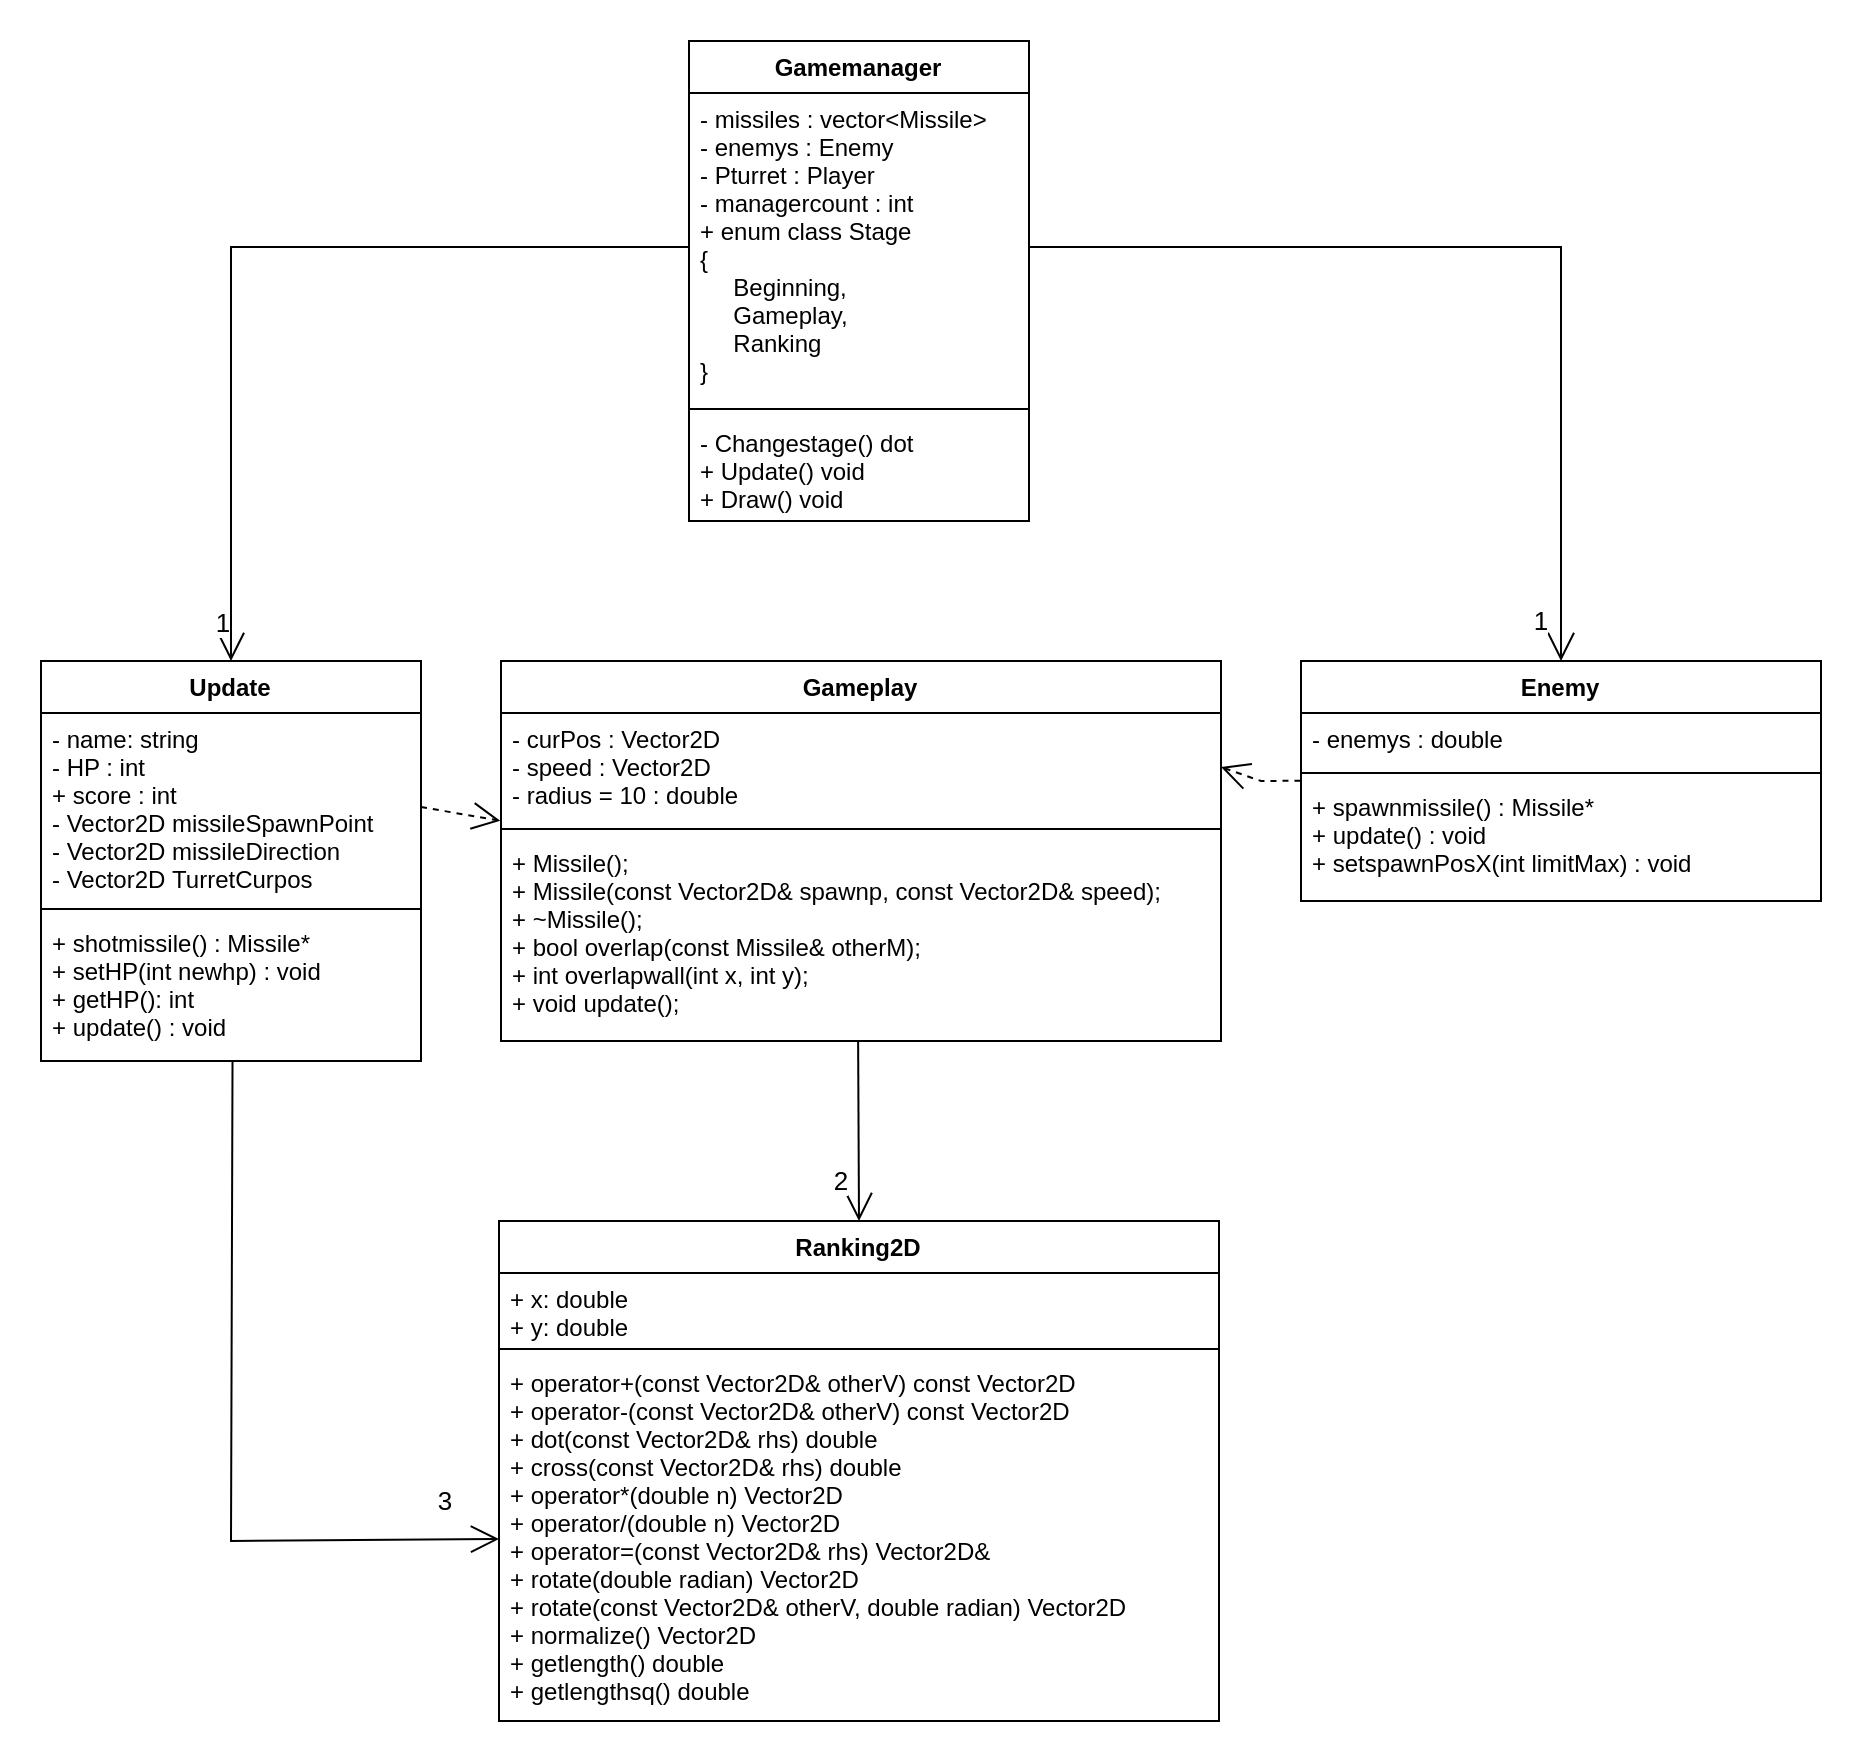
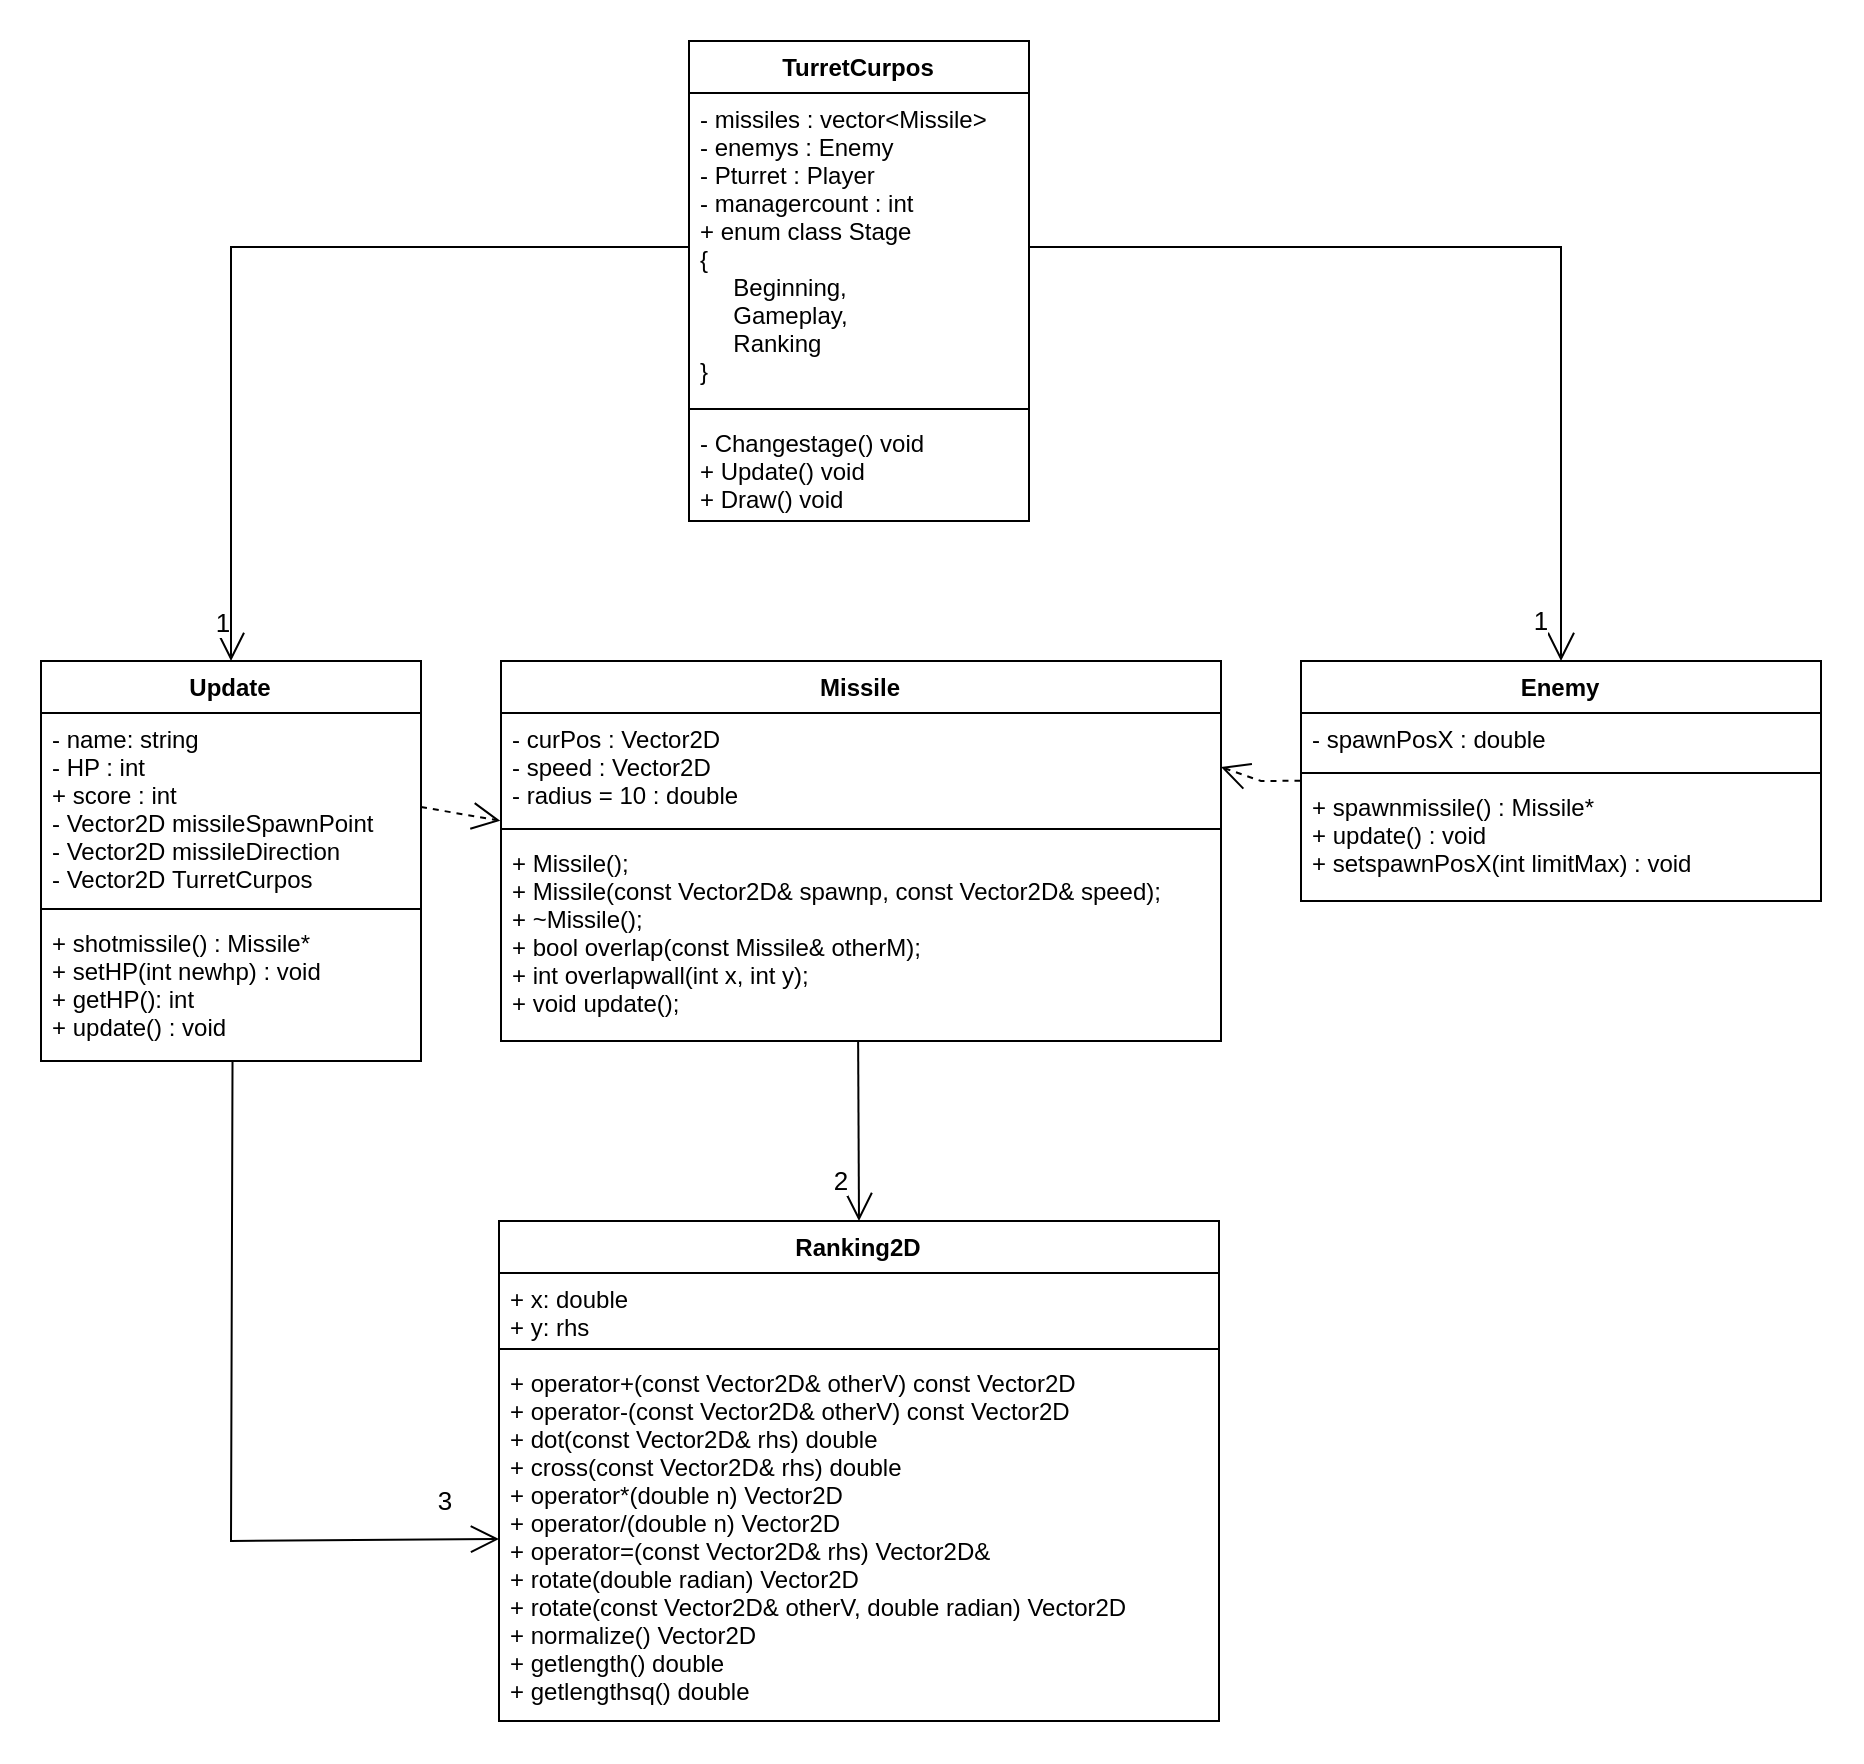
node "Gamemanager": label "Gamemanager" -> "TurretCurpos"
node "- Changestage() dot + Update() void + Draw() void": label "- Changestage() dot + Update() void + Draw() void" -> "- Changestage() void + Update() void + Draw() void"
node "Gameplay": label "Gameplay" -> "Missile"
node "- enemys : double": label "- enemys : double" -> "- spawnPosX : double"
node "+ x: double + y: double": label "+ x: double + y: double" -> "+ x: double + y: rhs"
